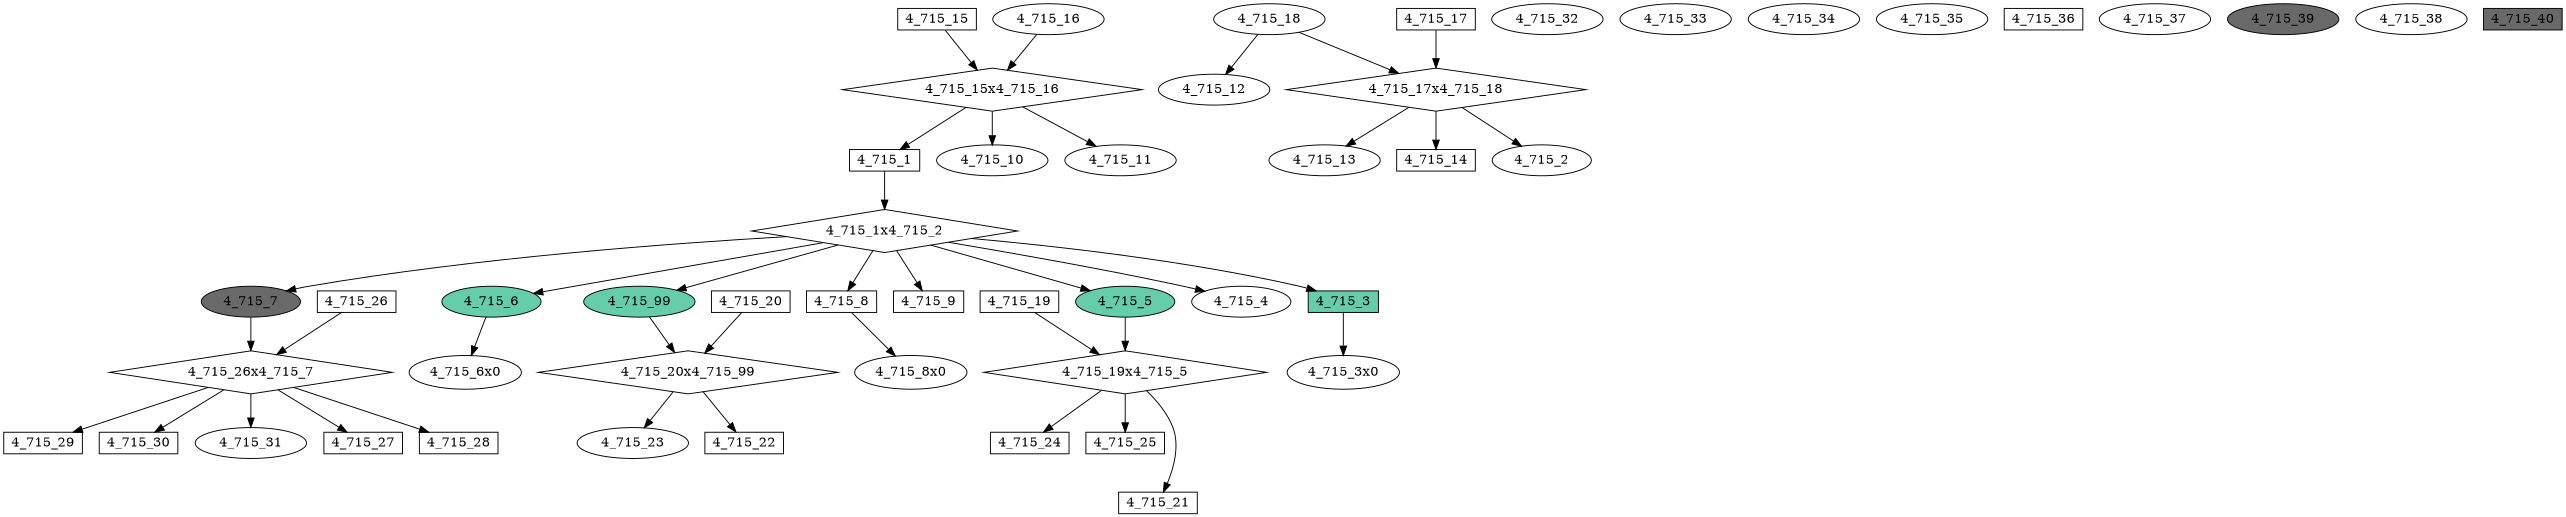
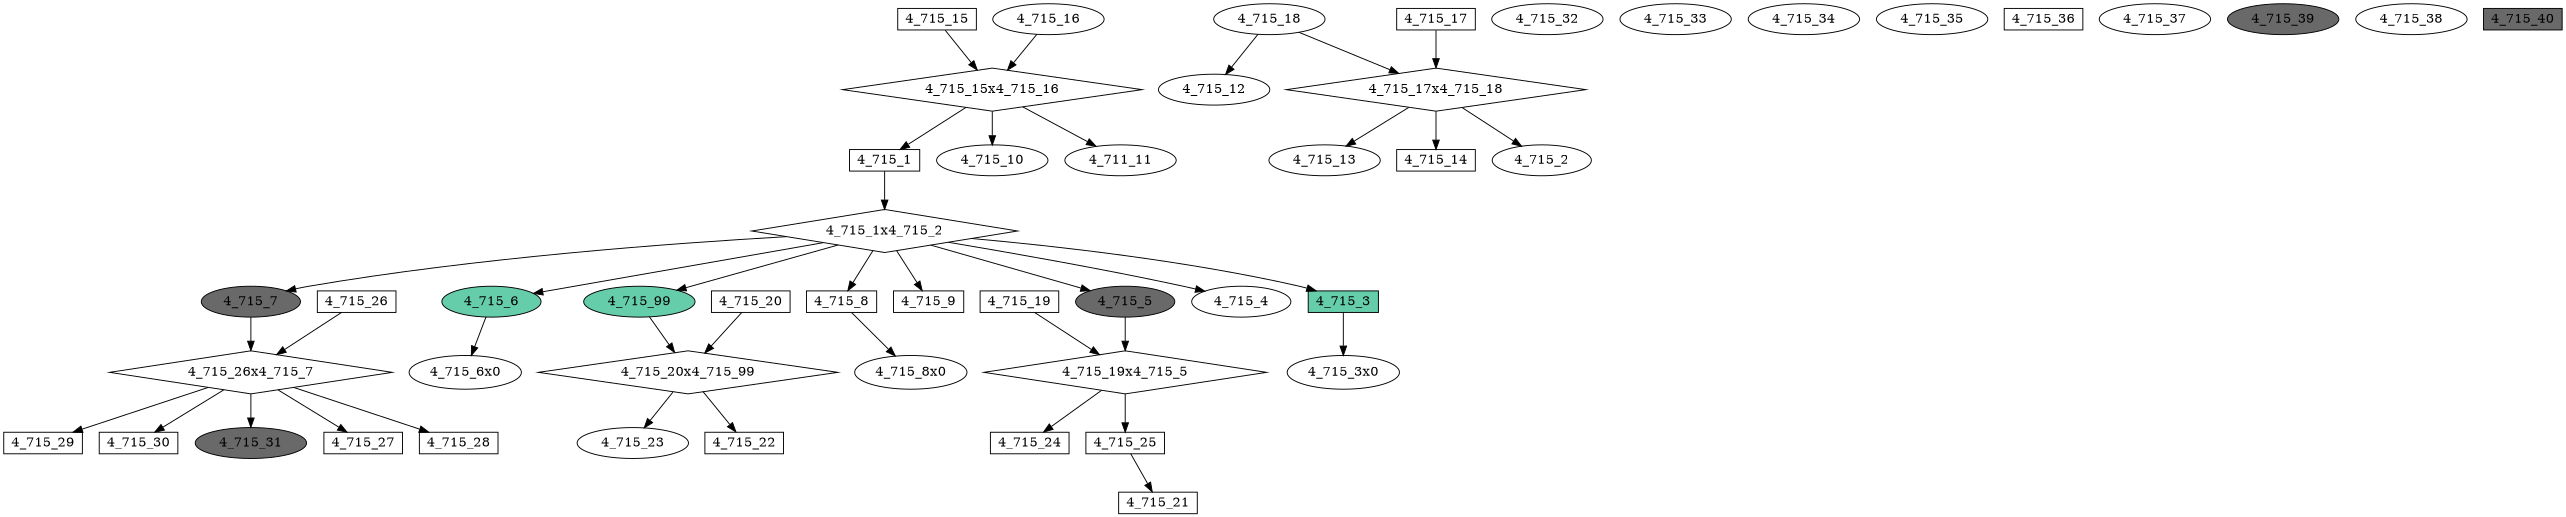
node "4_715_11": label "4_715_11" -> "4_711_11"
node "4_715_5": fillcolor aquamarine3 -> dimgrey
edge "4_715_19x4_715_5" -> "4_715_21": now "4_715_25" -> "4_715_21"
node "4_715_31": fillcolor white -> dimgrey
